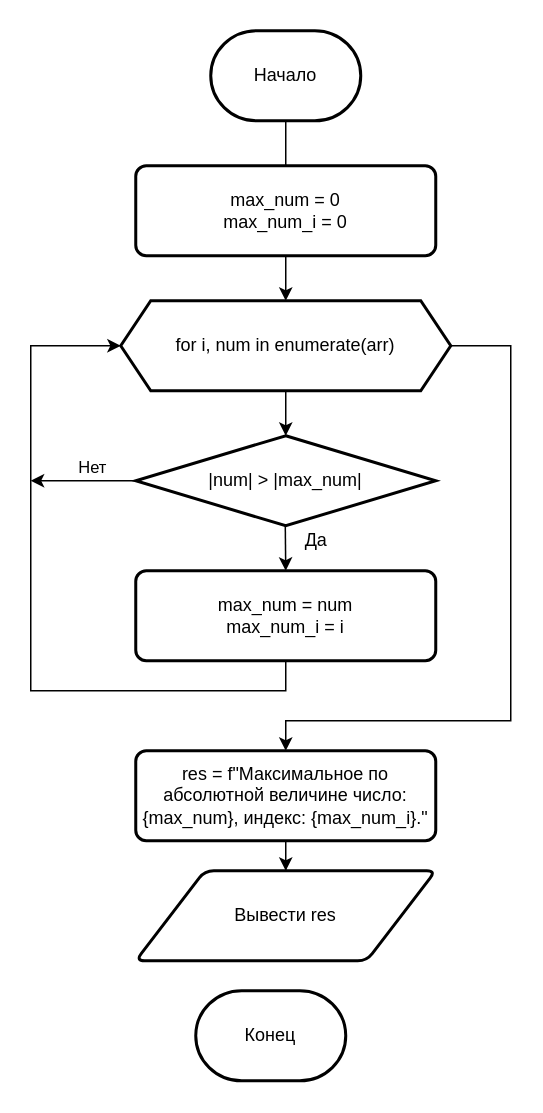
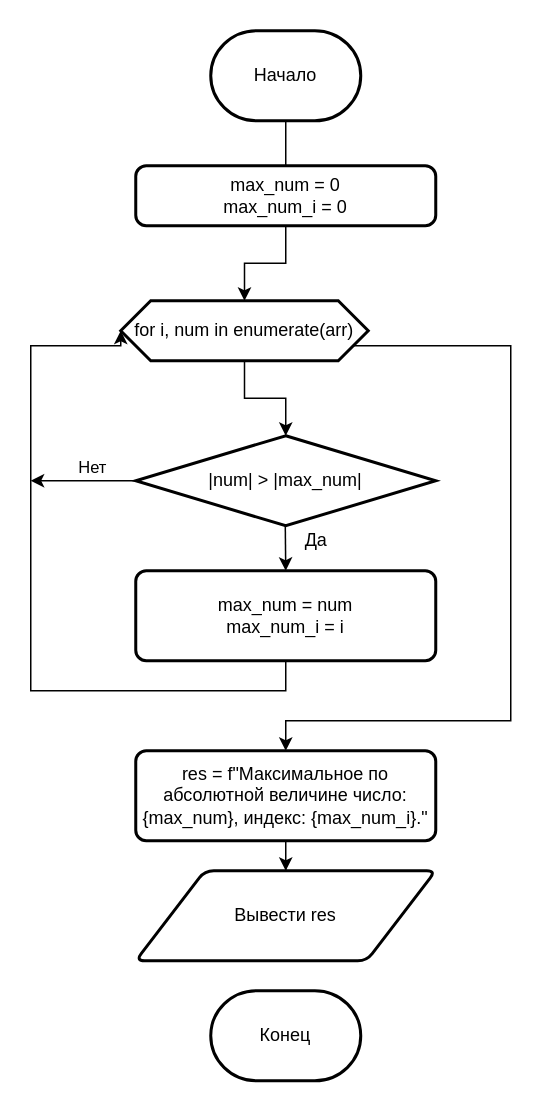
node "max_num = 0 max_num_i = 0": size 300x90 -> 300x60
node "for i, num in enumerate(arr)": size 330x90 -> 248x60
node "Конец": moved (271, 1036) -> (286, 1036)
